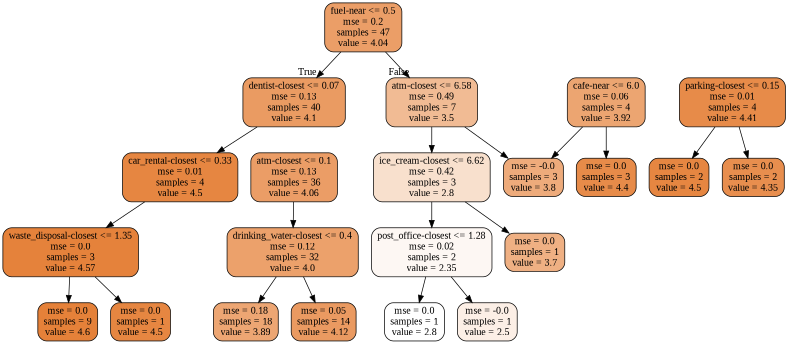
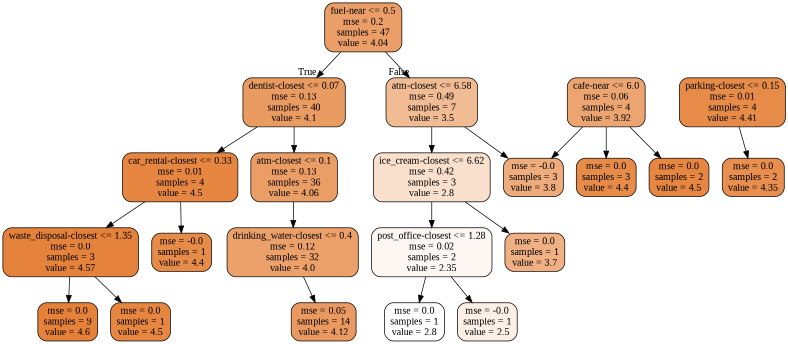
edge "dentist-closest <= 0.07 mse = 0.13 samples = 40 value = 4.1" -> "atm-closest <= 0.1 mse = 0.13 samples = 36 value = 4.06": added
edge "parking-closest <= 0.15 mse = 0.01 samples = 4 value = 4.41" -> "mse = 0.0 samples = 2 value = 4.5": now "cafe-near <= 6.0 mse = 0.06 samples = 4 value = 3.92" -> "mse = 0.0 samples = 2 value = 4.5"
node "mse = -0.0 samples = 1 value = 4.4": added
node "mse = 0.18 samples = 18 value = 3.89": removed
